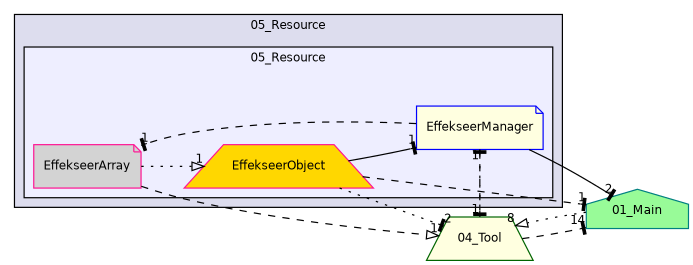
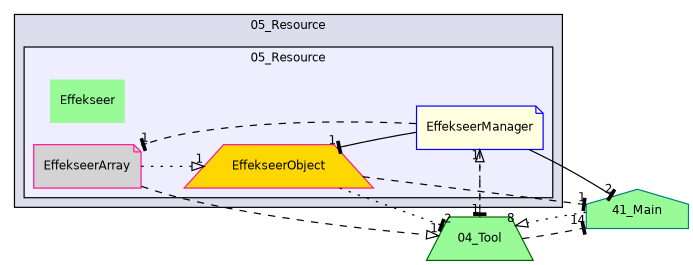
node "Effekseer": added
edge "EffekseerObject" -> "EffekseerManager": reversed
edge "04_Tool" -> "EffekseerManager": arrowhead tee -> onormal
node "01_Main": label "01_Main" -> "41_Main"
node "04_Tool": fillcolor lightyellow -> palegreen
